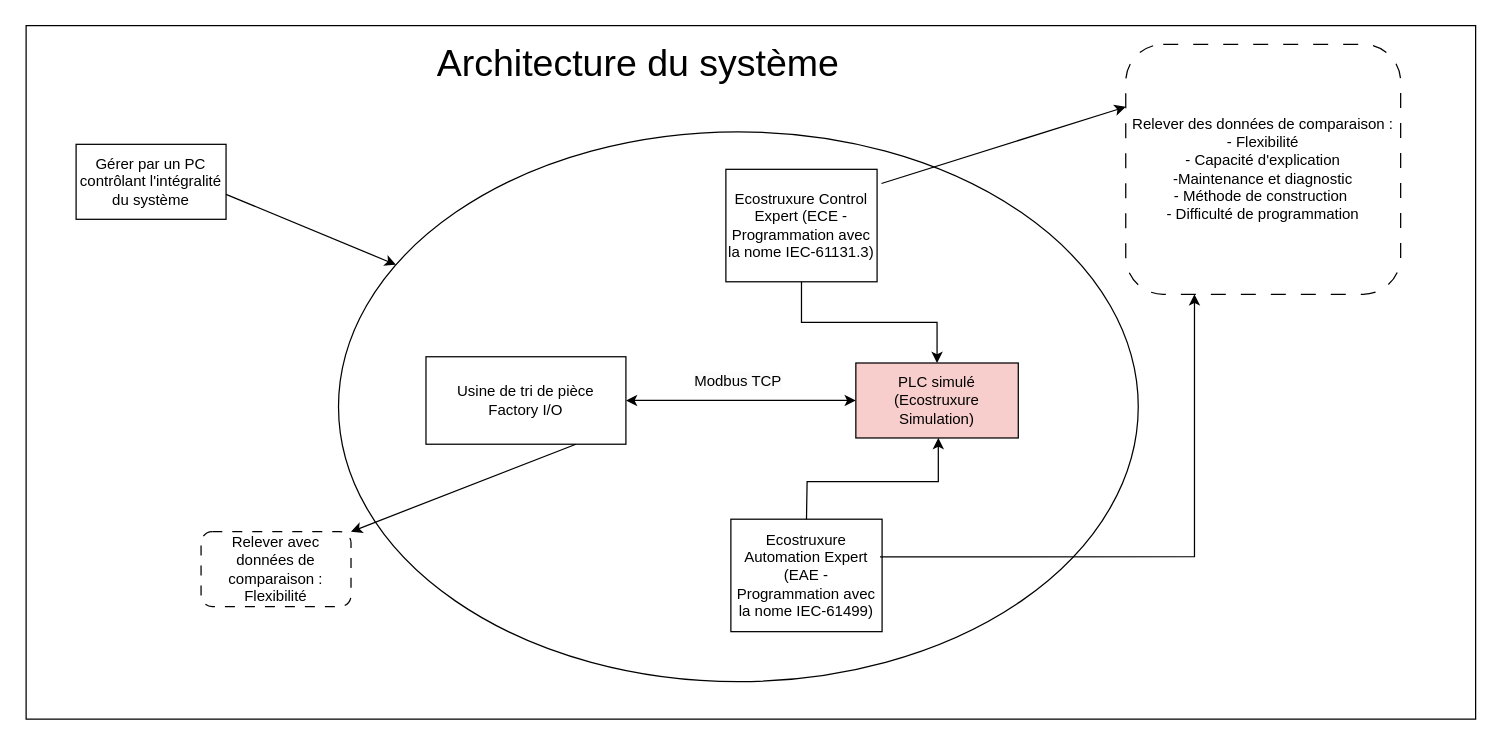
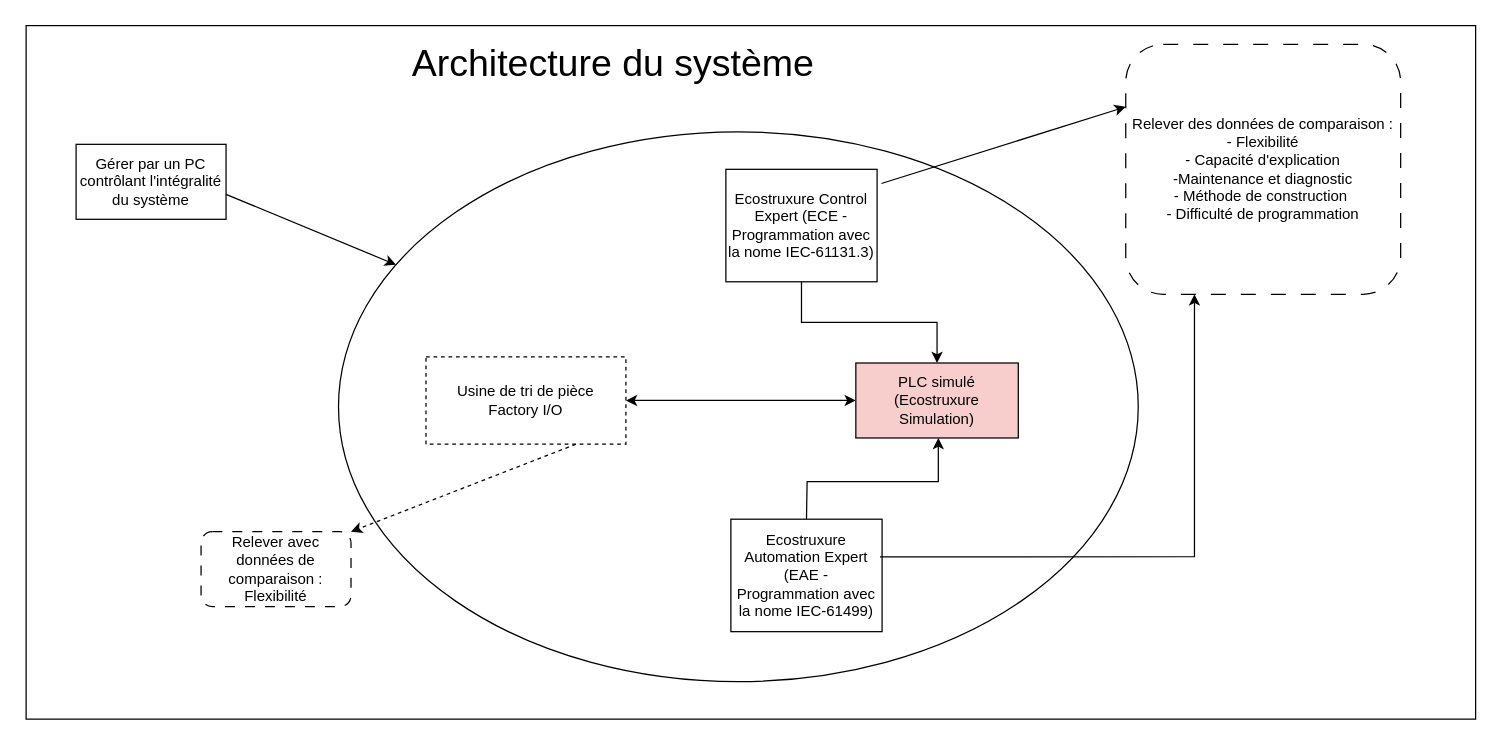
node "Architecture du système": moved (638, 63) -> (613, 63)
node "Modbus TCP": removed
node "Usine de tri de pièce Factory I/O": style solid -> dashed
edge "Usine de tri de pièce Factory I/O" -> "Relever avec données de comparaison : Flexibilité": style solid -> dashed
